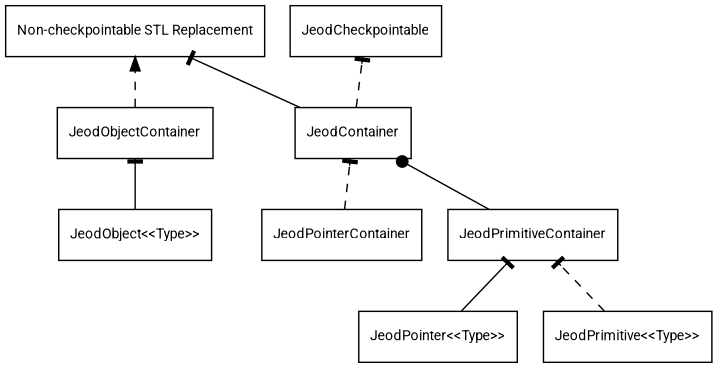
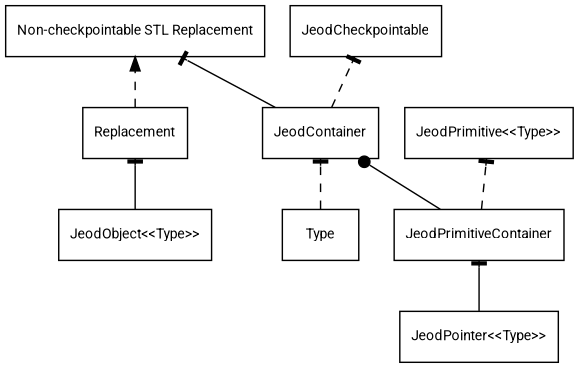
node "JeodObjectContainer": label "JeodObjectContainer" -> "Replacement"
node "JeodPointerContainer": label "JeodPointerContainer" -> "Type"
edge "JeodPrimitive<<Type>>" -> "JeodPrimitiveContainer": reversed
